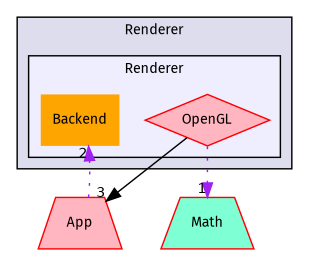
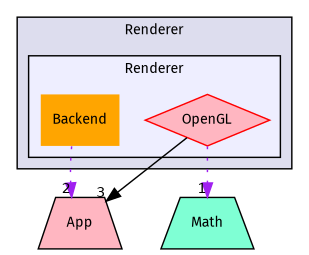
edge "App" -> "Backend": reversed
node "App": color red -> black
node "Math": color red -> black
